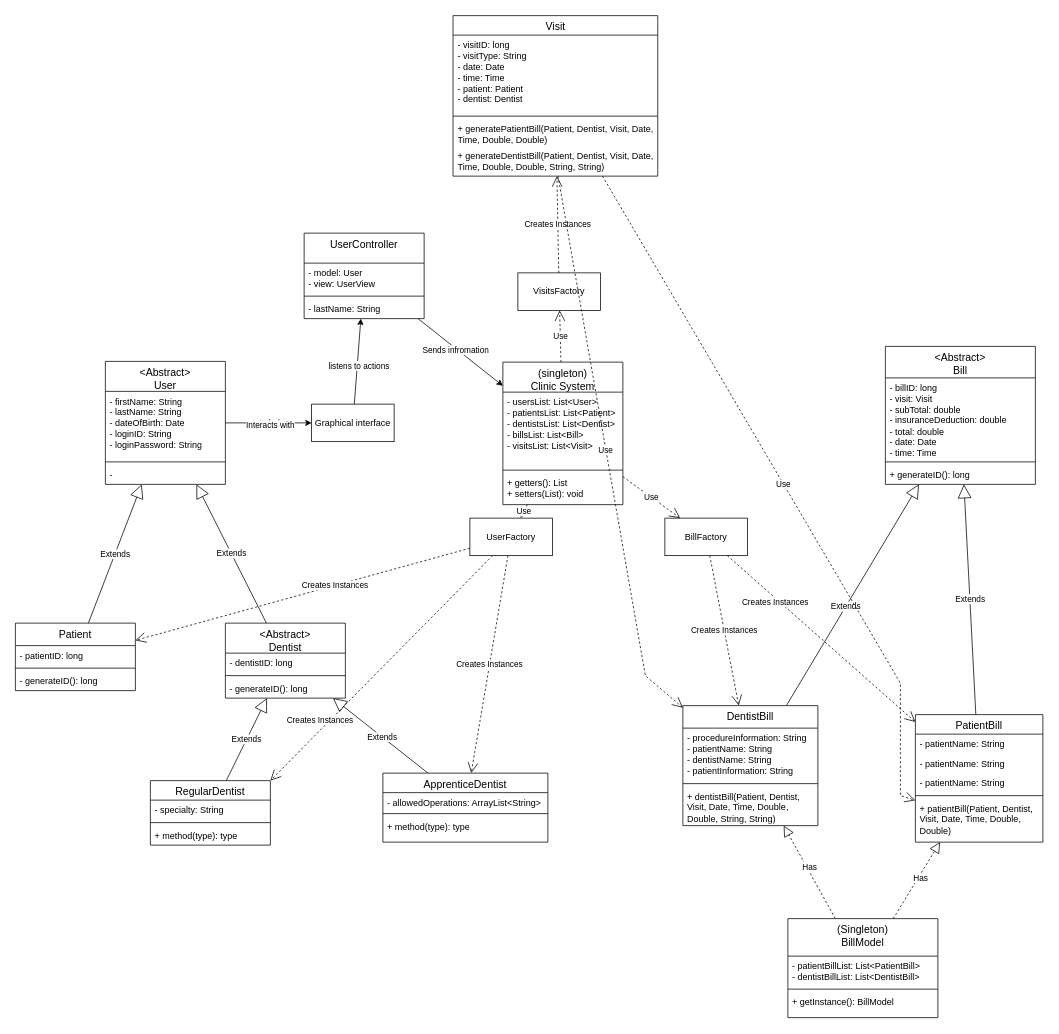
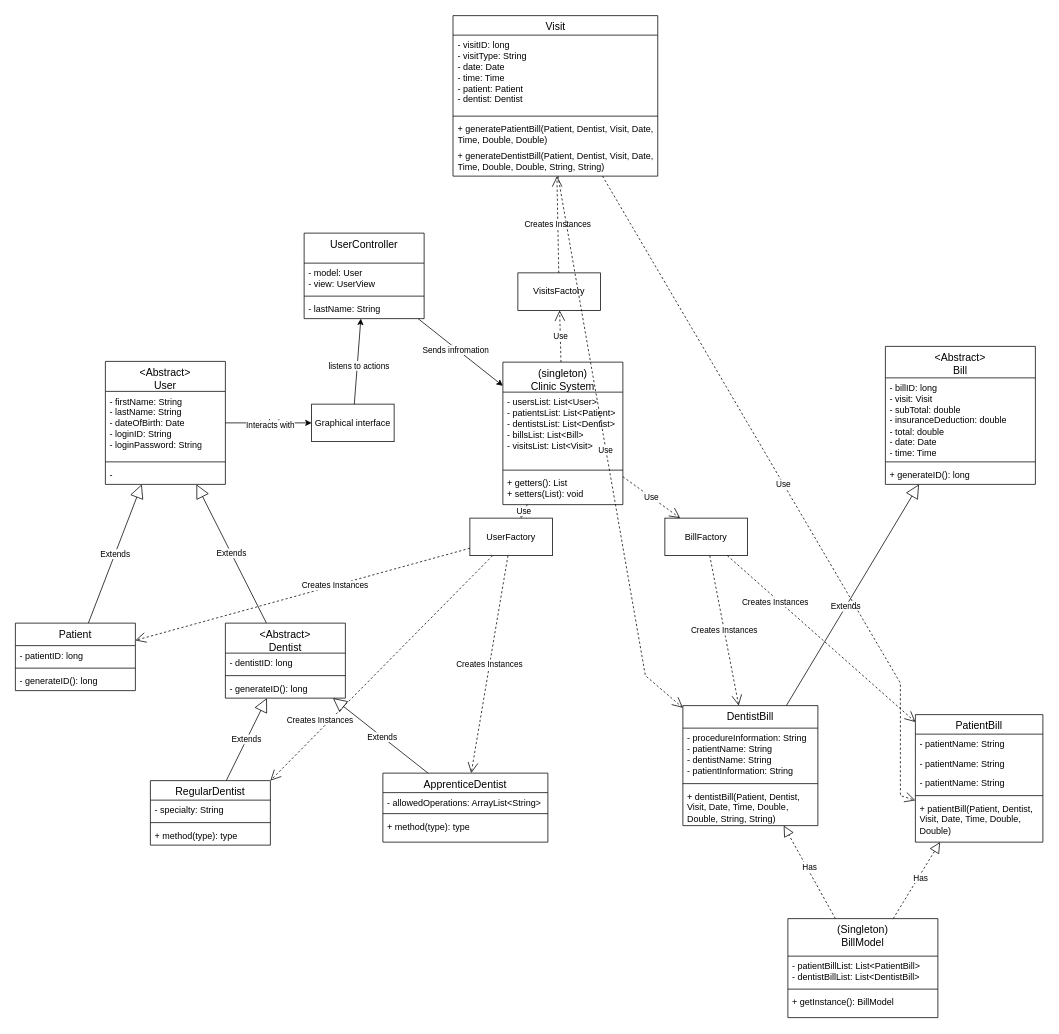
edge "PatientBill" -> "<Abstract> Bill": removed, label "Extends"
